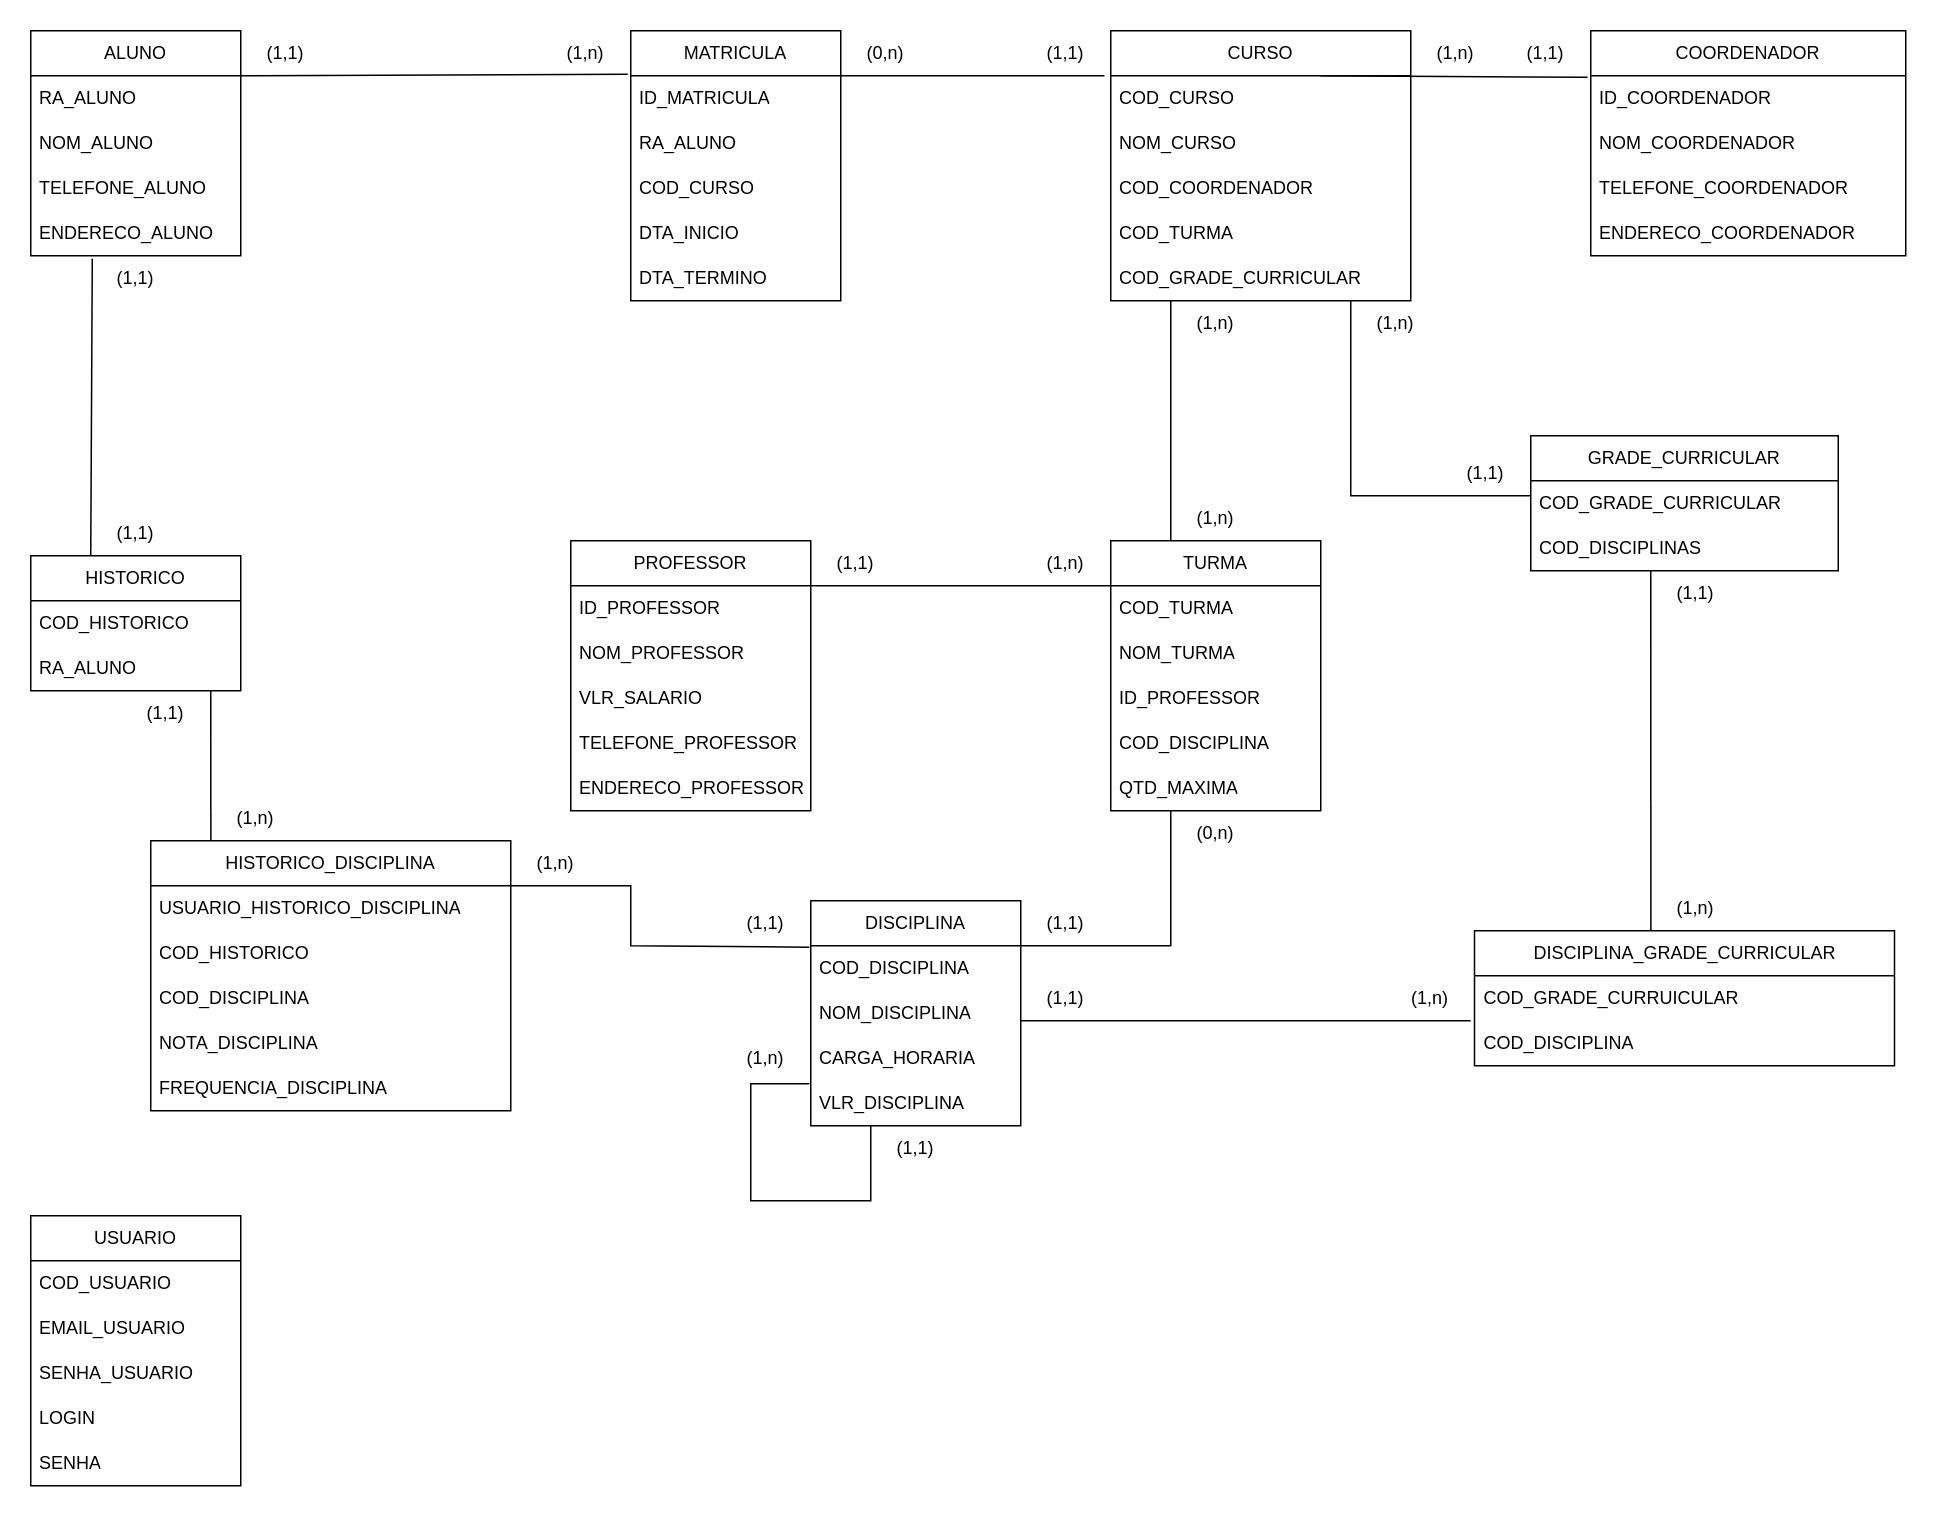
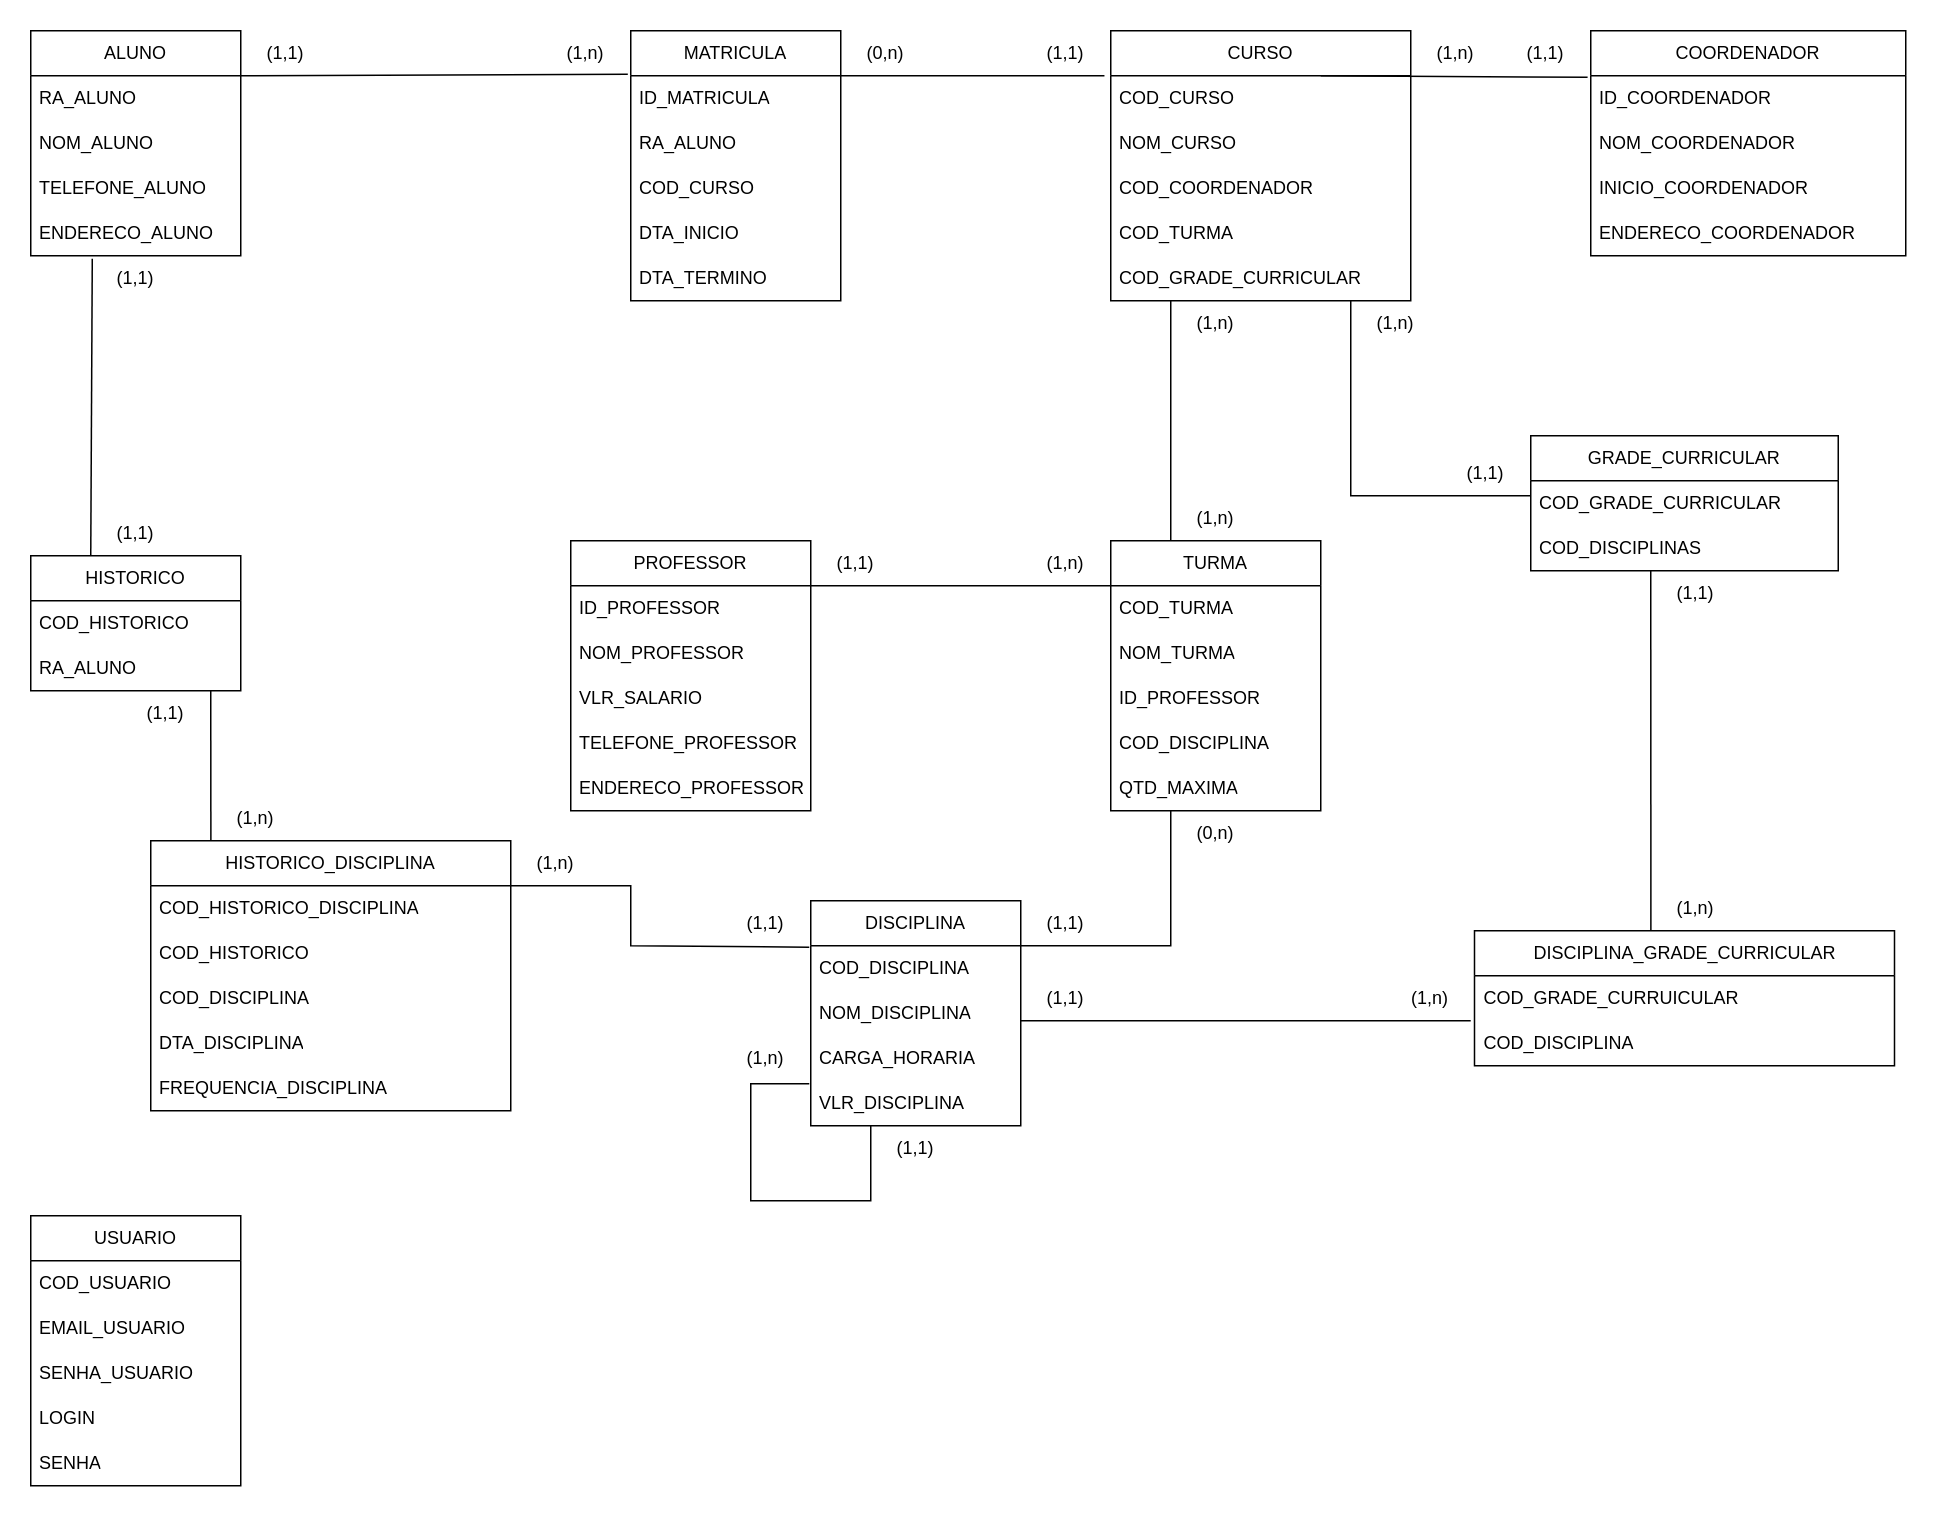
node "TELEFONE_COORDENADOR": label "TELEFONE_COORDENADOR" -> "INICIO_COORDENADOR"
node "USUARIO_HISTORICO_DISCIPLINA": label "USUARIO_HISTORICO_DISCIPLINA" -> "COD_HISTORICO_DISCIPLINA"
node "NOTA_DISCIPLINA": label "NOTA_DISCIPLINA" -> "DTA_DISCIPLINA"
